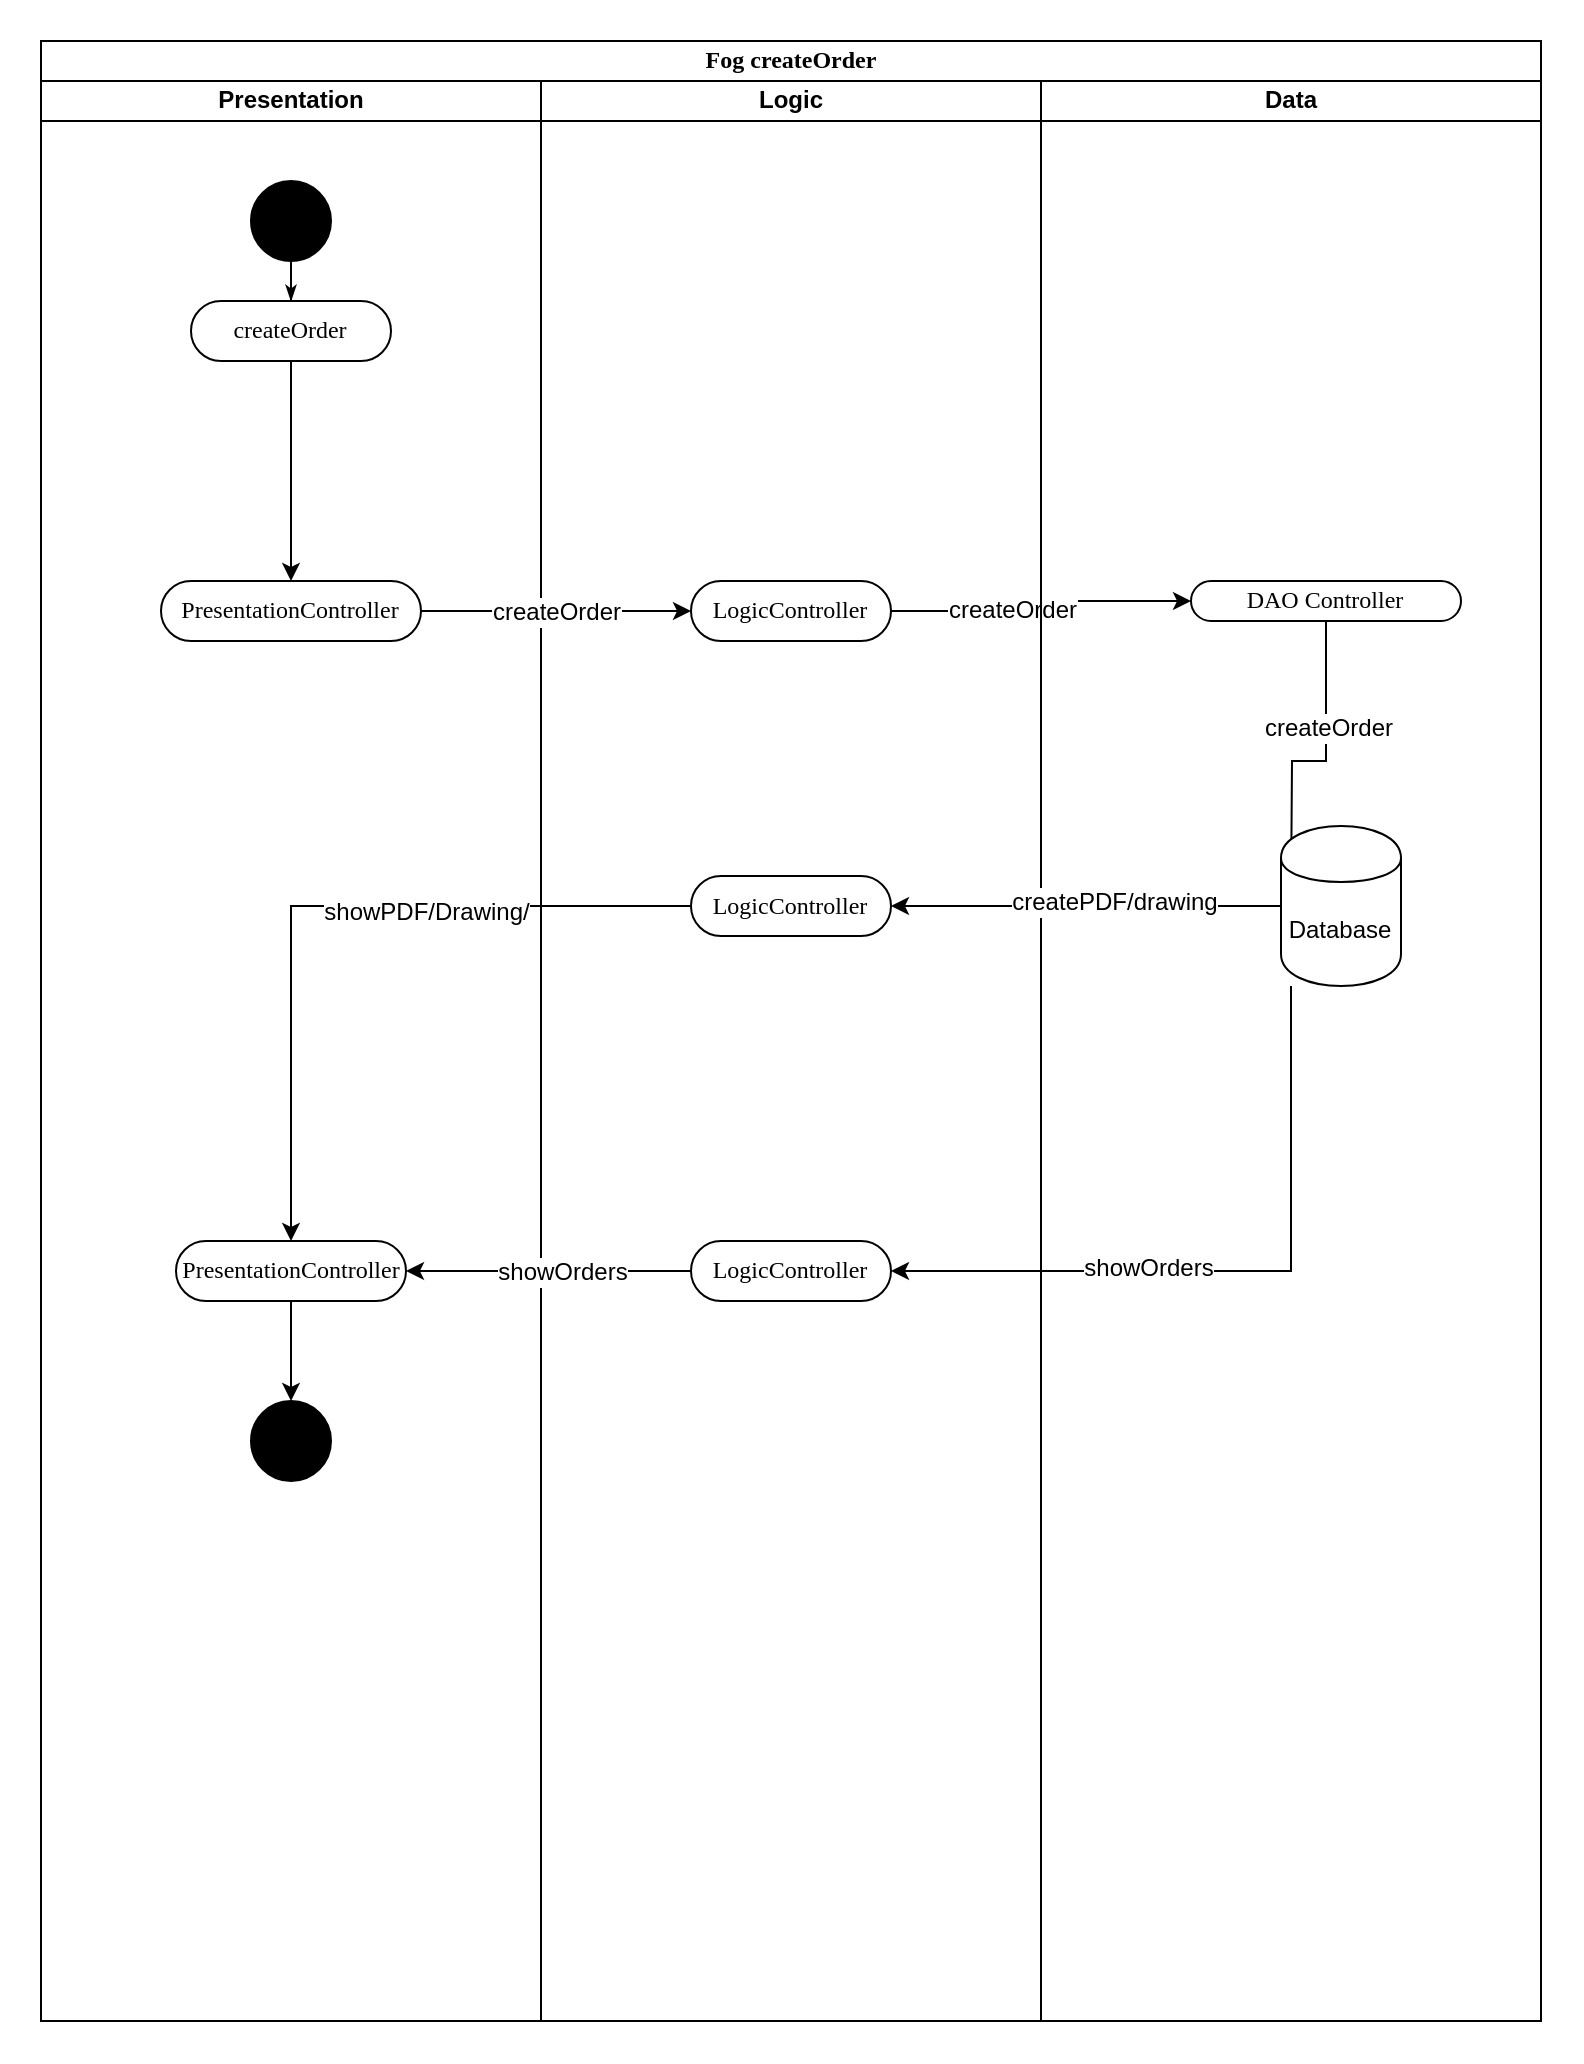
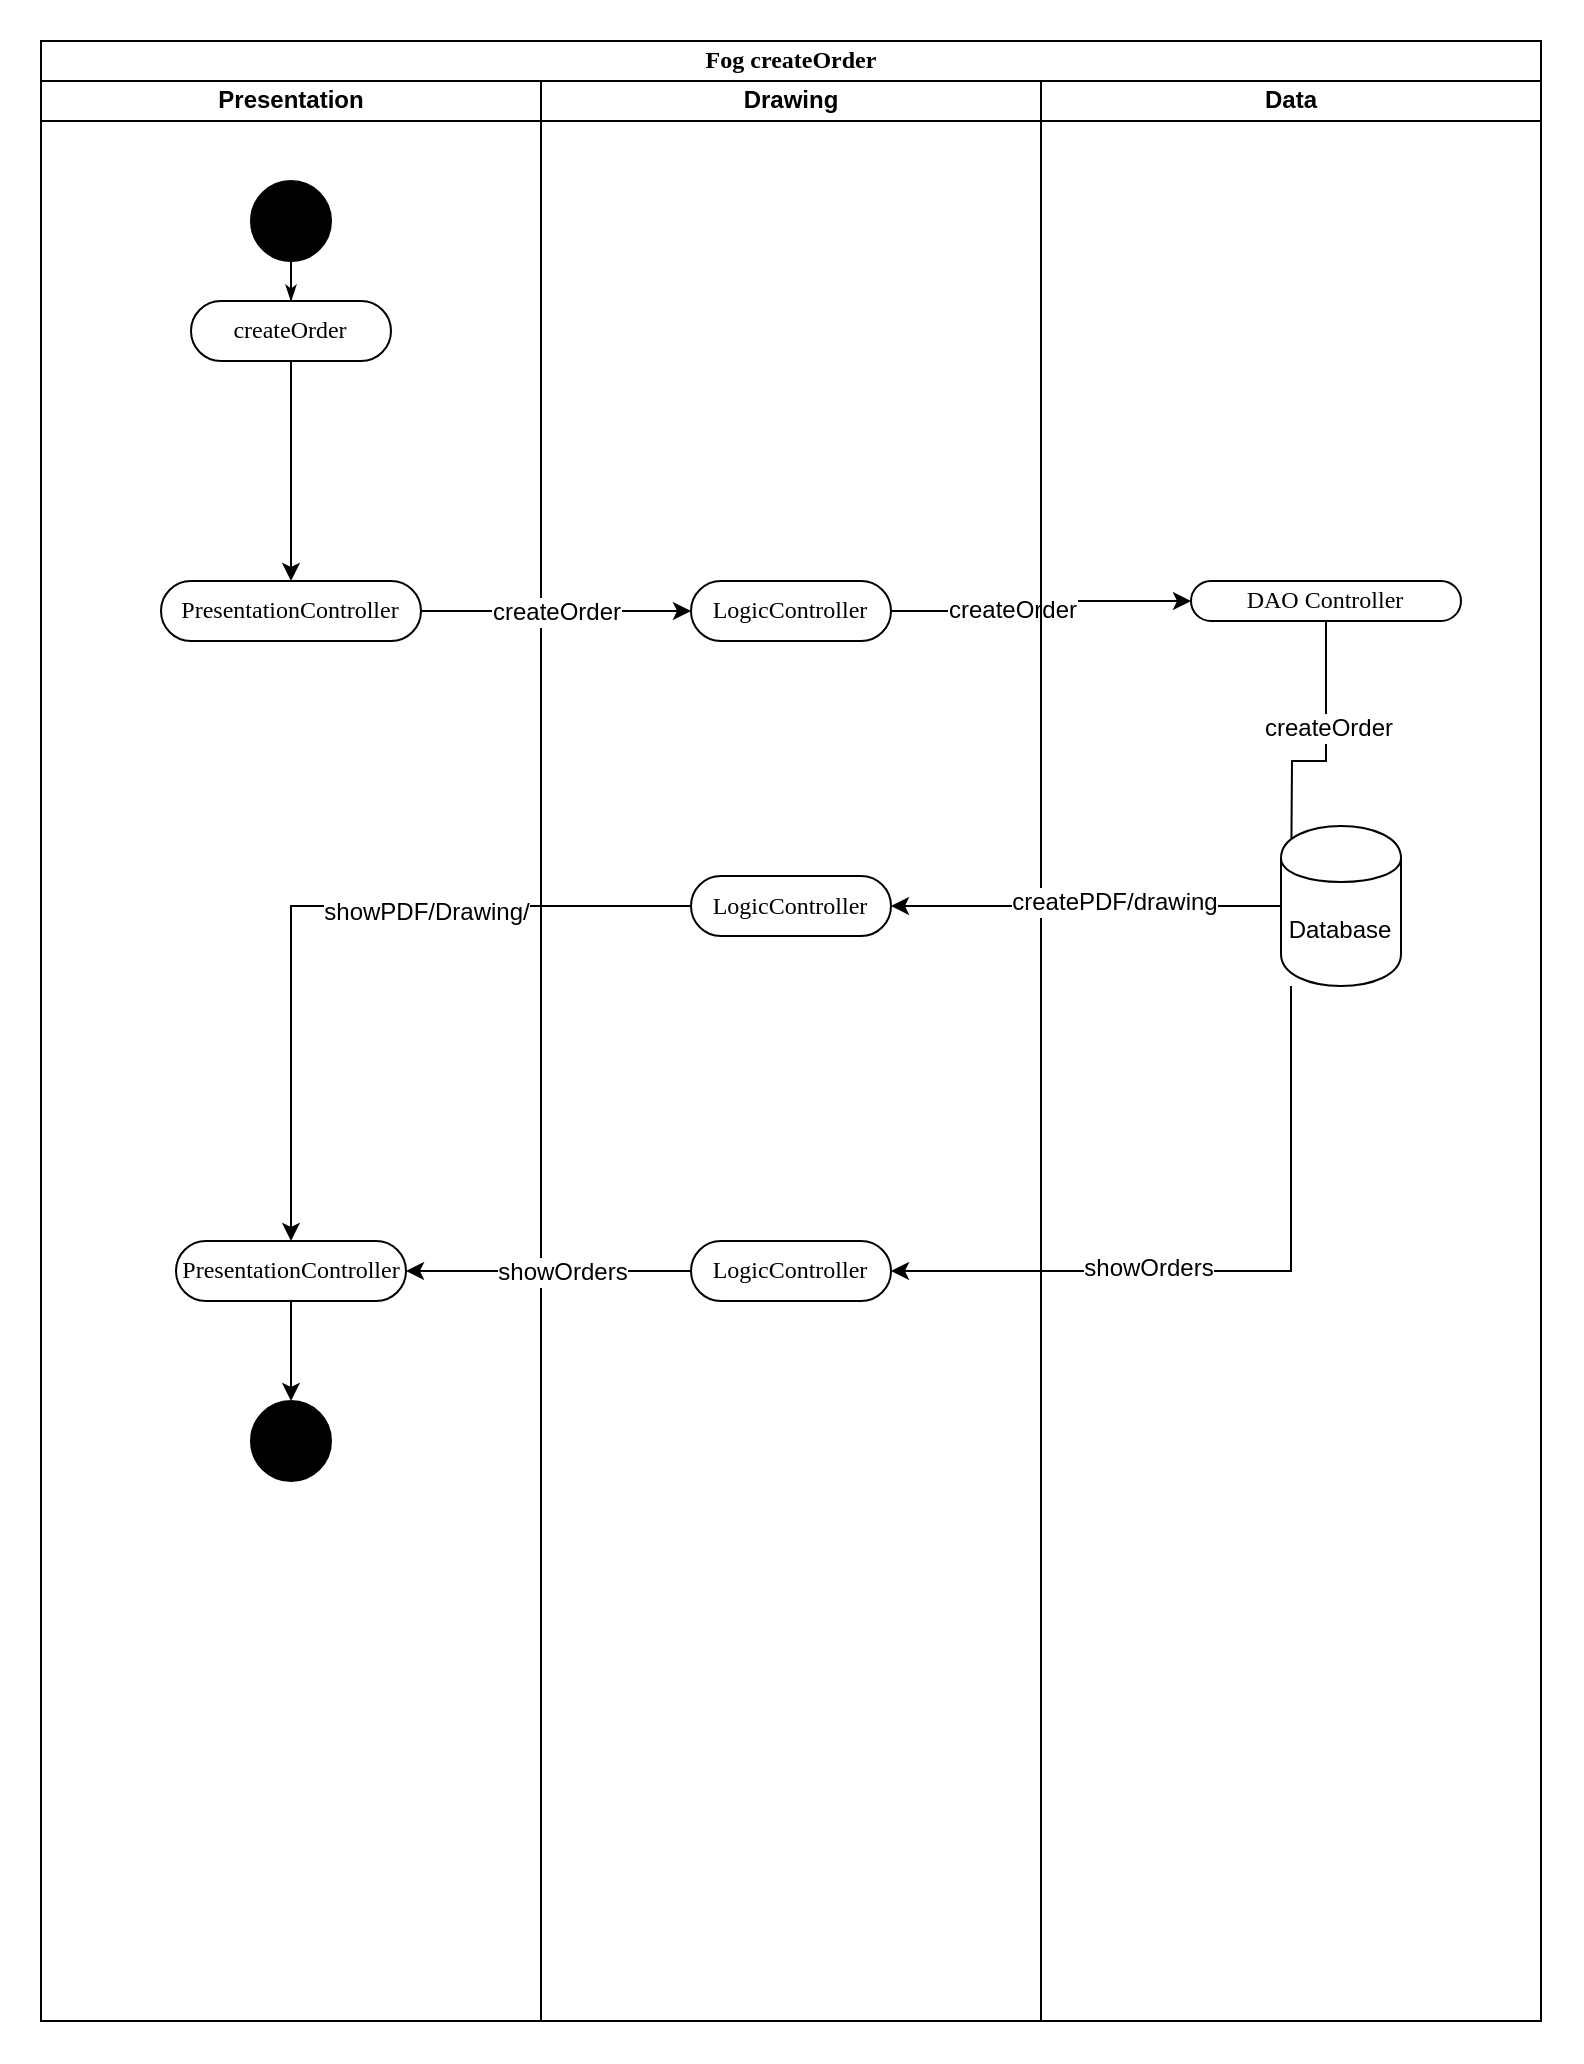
node "Logic": label "Logic" -> "Drawing"
